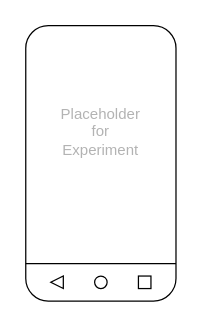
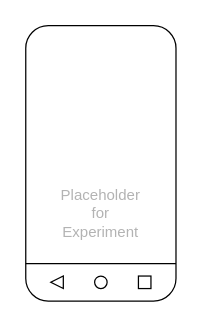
node "Placeholder for Experiment": moved (101, 132) -> (101, 213)
